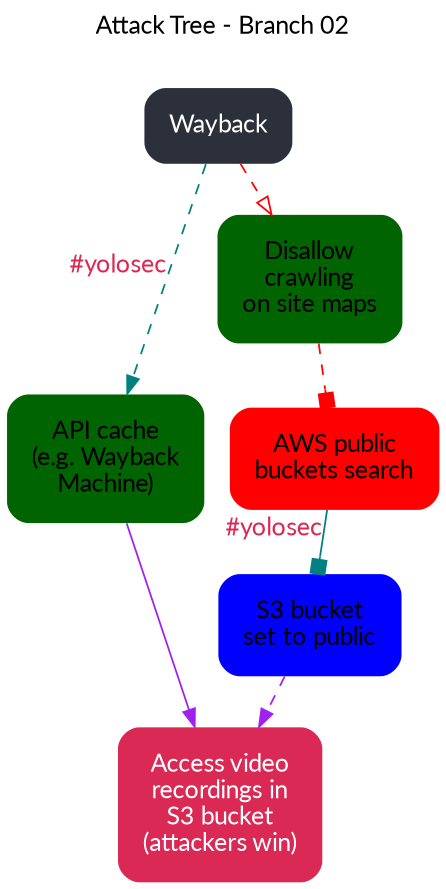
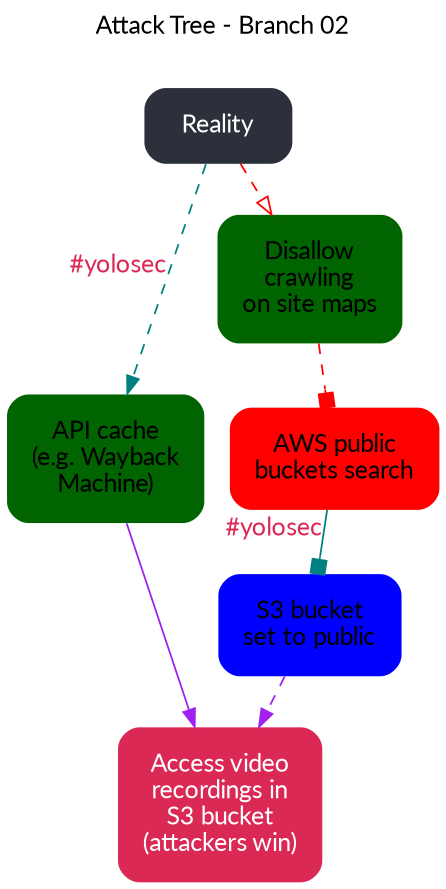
node "Wayback": label "Wayback" -> "Reality"
